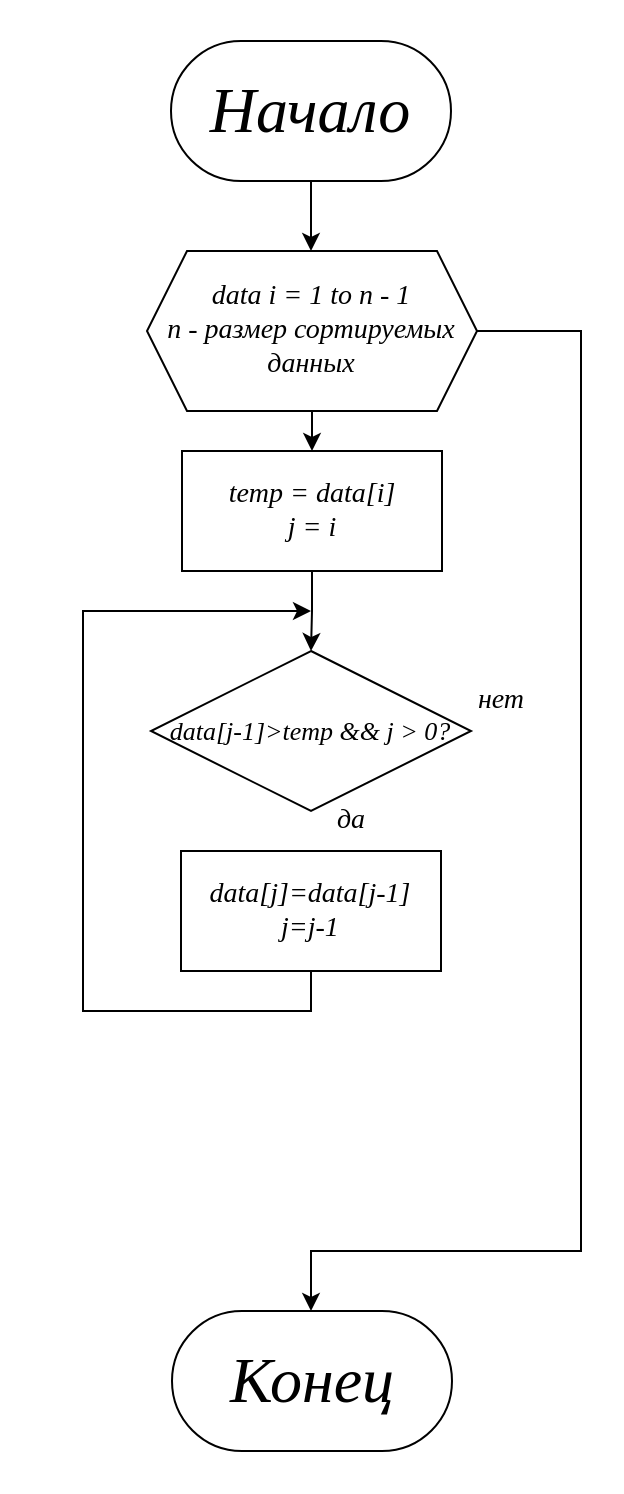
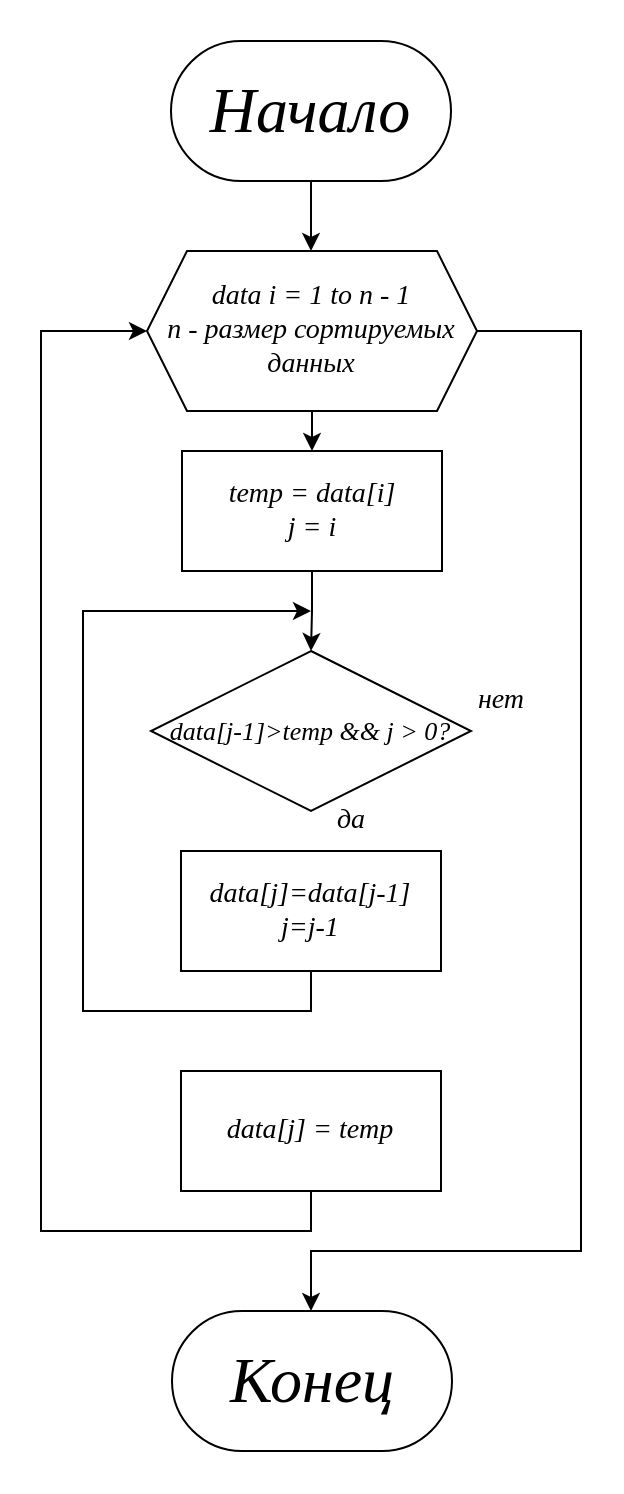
edge "data[j] = temp" -> "data i = 1 to n - 1n - размер сортируемых данных": added
node "data[j] = temp": added
